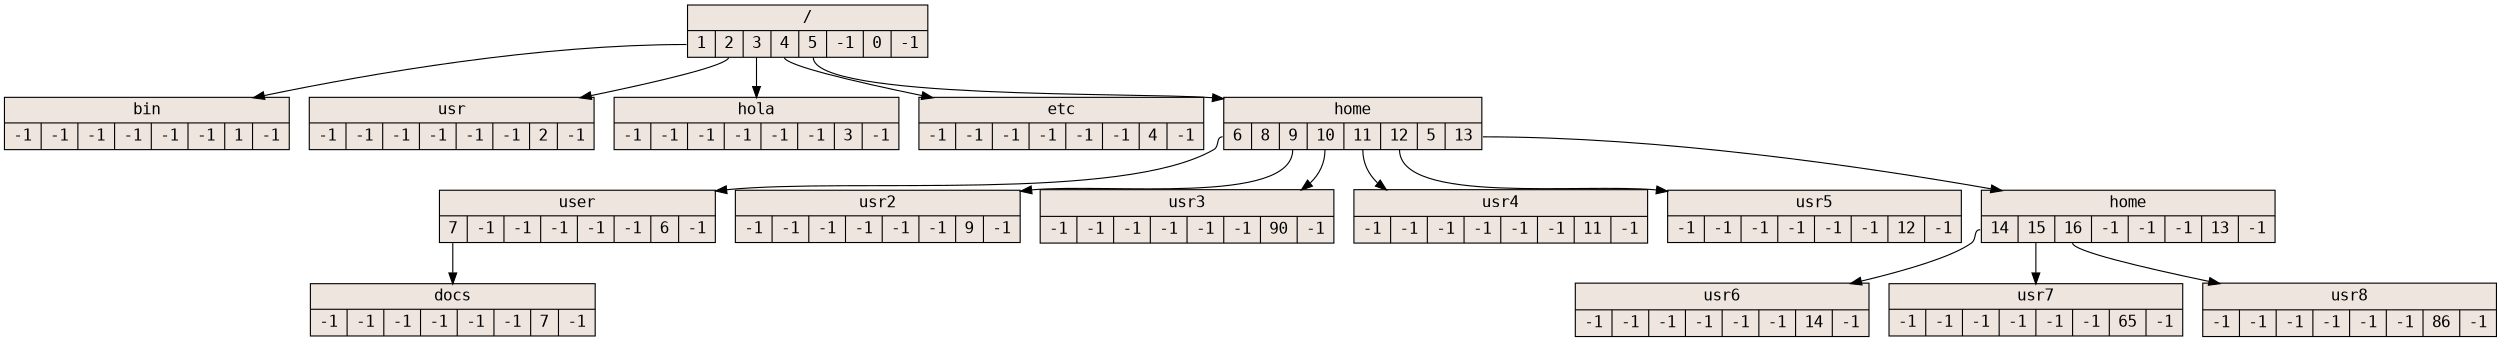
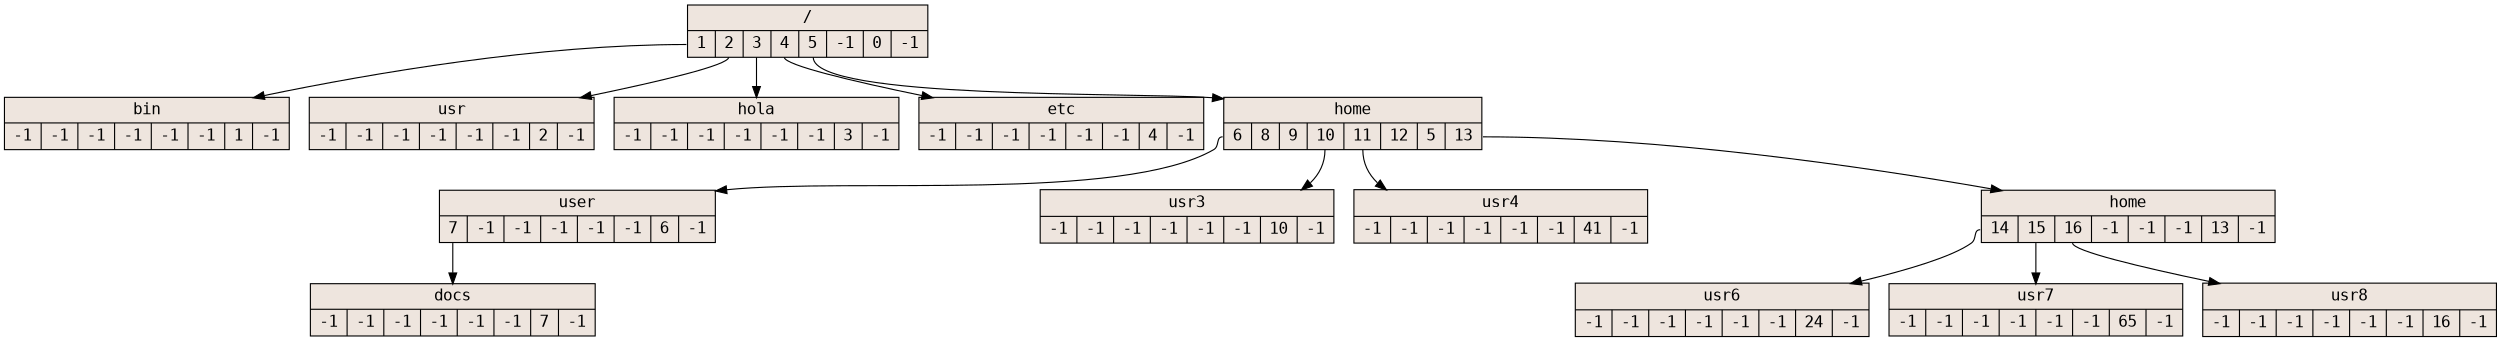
node "usr2": removed
node "usr5": removed
node "usr3": text "90" -> "10"
node "usr4": text "11" -> "41"
node "usr6": text "14" -> "24"
node "usr8": text "86" -> "16"
